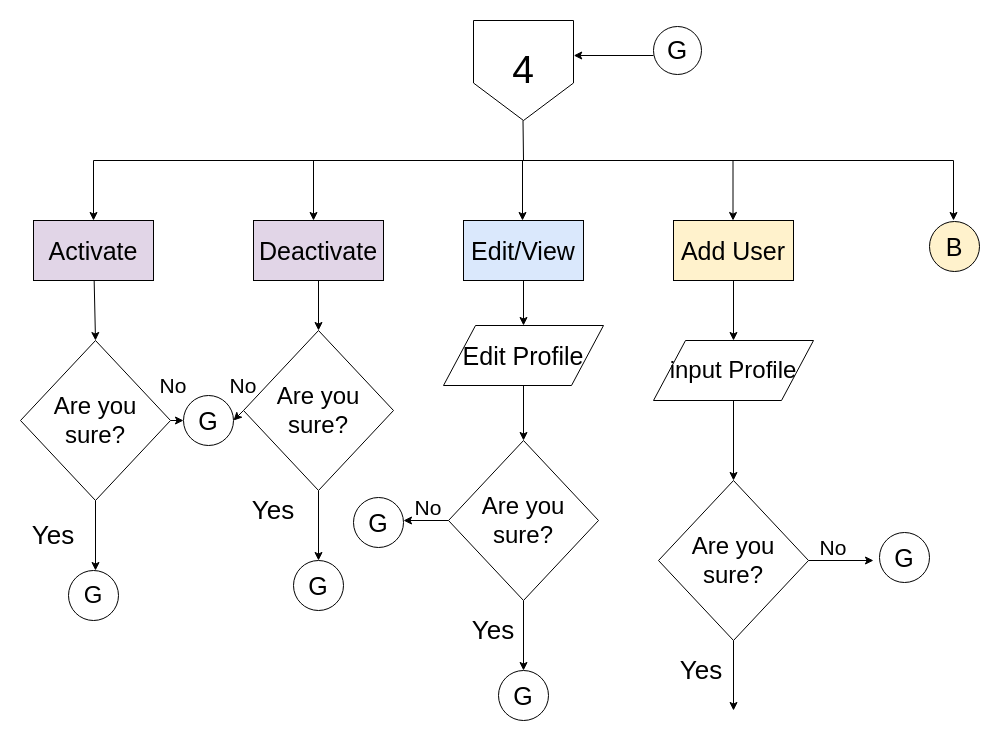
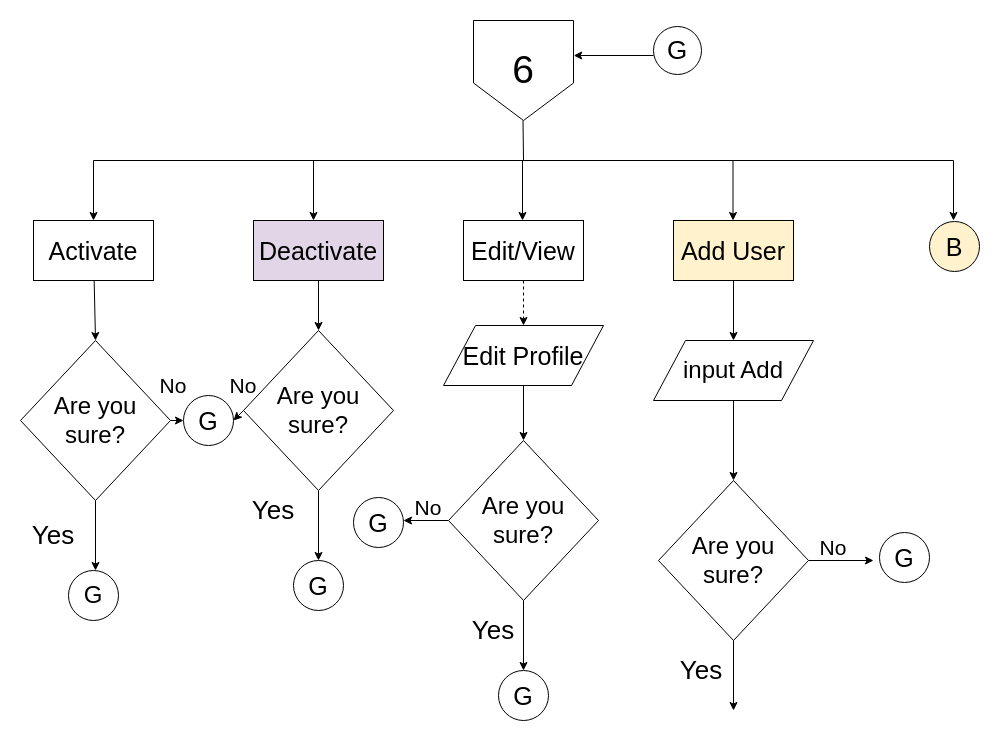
node "4": label "4" -> "6"
node "Activate": fillcolor #e1d5e7 -> #ffffff
node "Edit/View": fillcolor #dae8fc -> #ffffff
edge "Edit/View" -> "Edit Profile": style solid -> dashed
node "input Profile": label "input Profile" -> "input Add"
